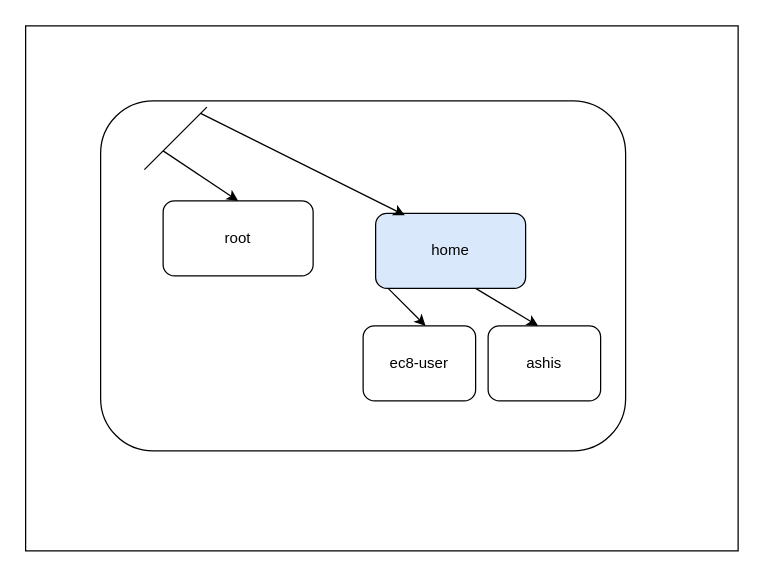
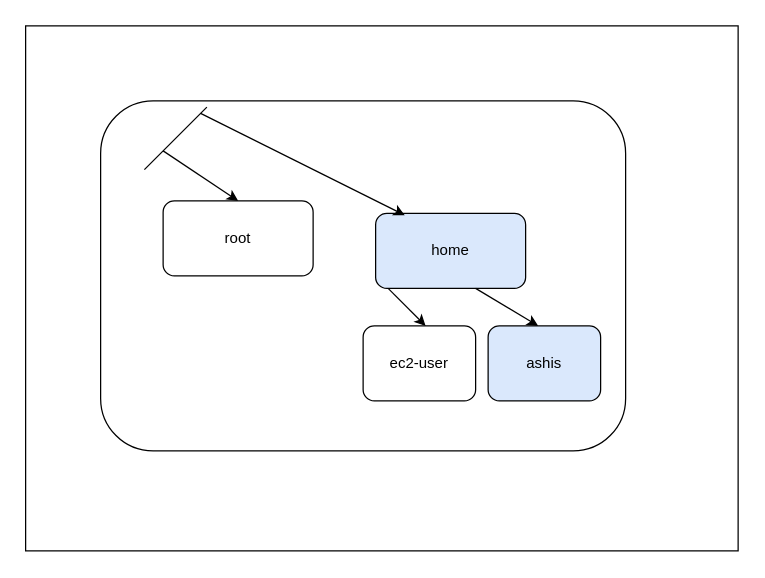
node "ec8-user": label "ec8-user" -> "ec2-user"
node "ashis": fillcolor #ffffff -> #dae8fc
